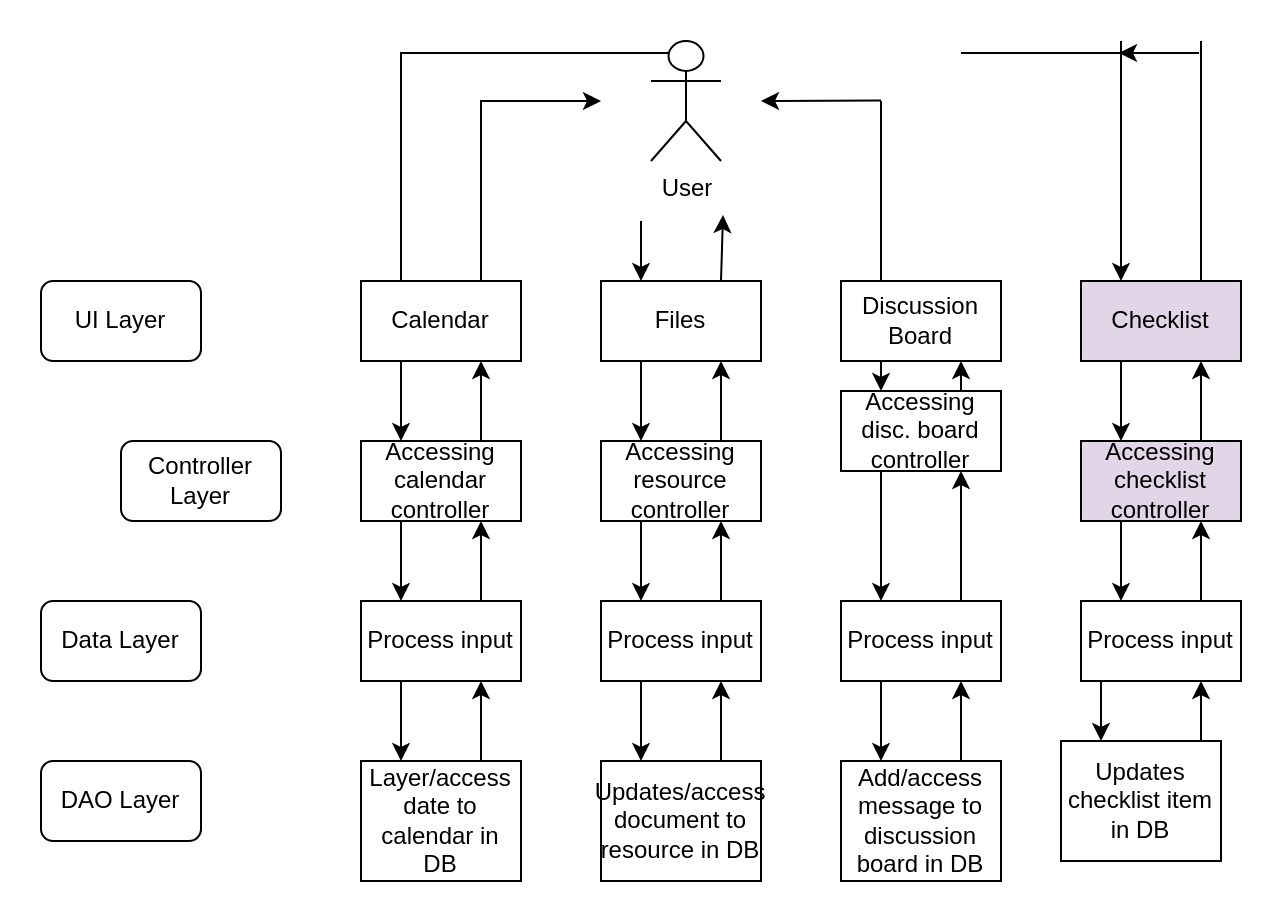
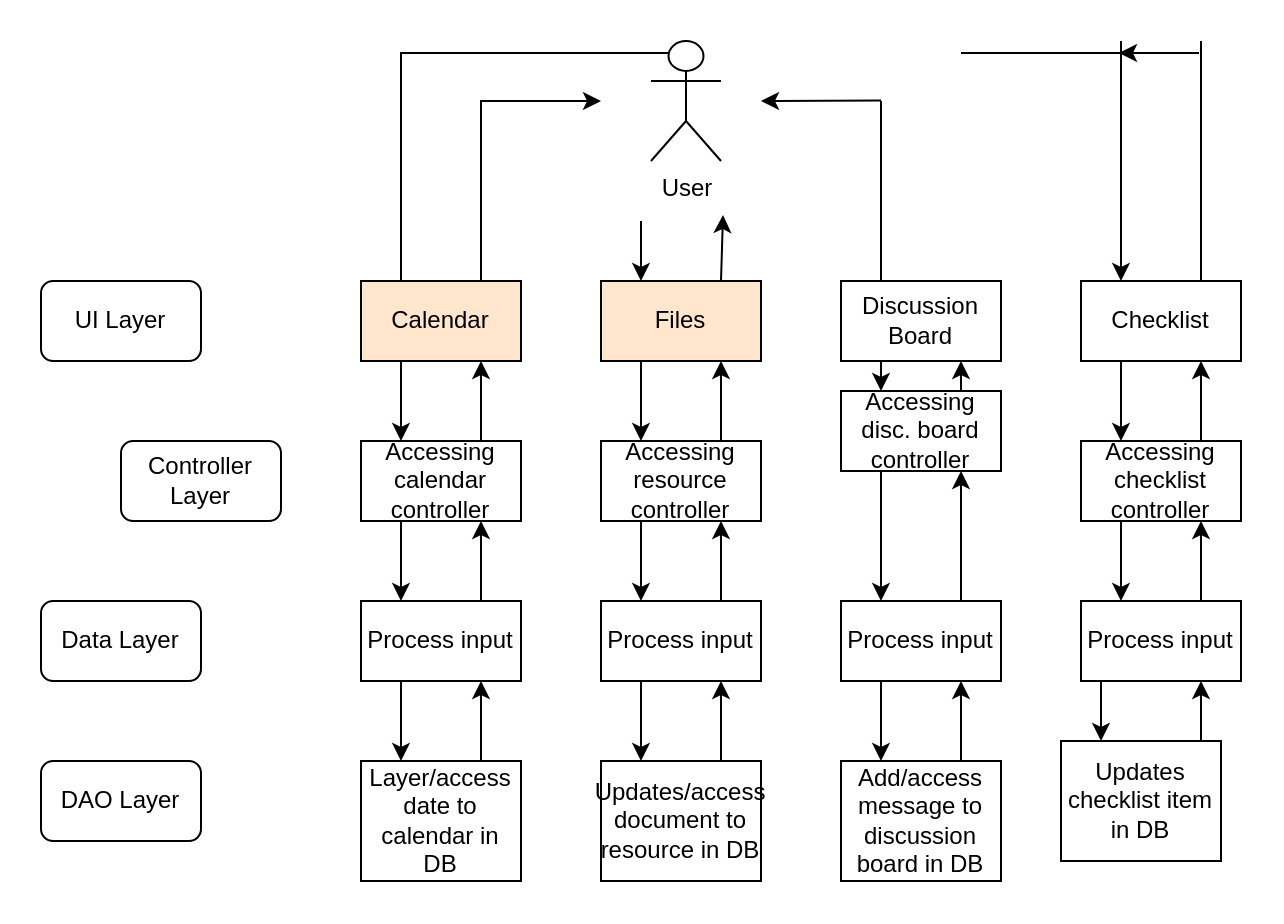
node "Calendar": fillcolor #ffffff -> #ffe6cc
node "Files": fillcolor #ffffff -> #ffe6cc
node "Checklist": fillcolor #e1d5e7 -> #ffffff
node "Accessing checklist controller": fillcolor #e1d5e7 -> #ffffff
